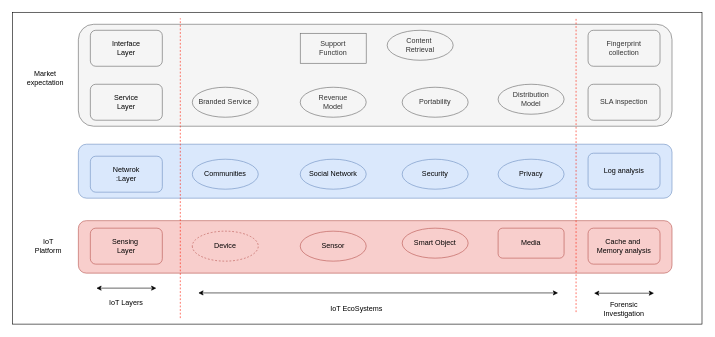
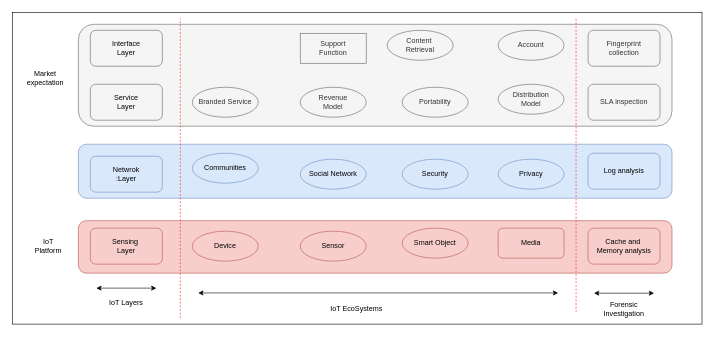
node "Account": added
node "Communities": moved (225, 174) -> (225, 168)
node "Device": style dashed -> solid
